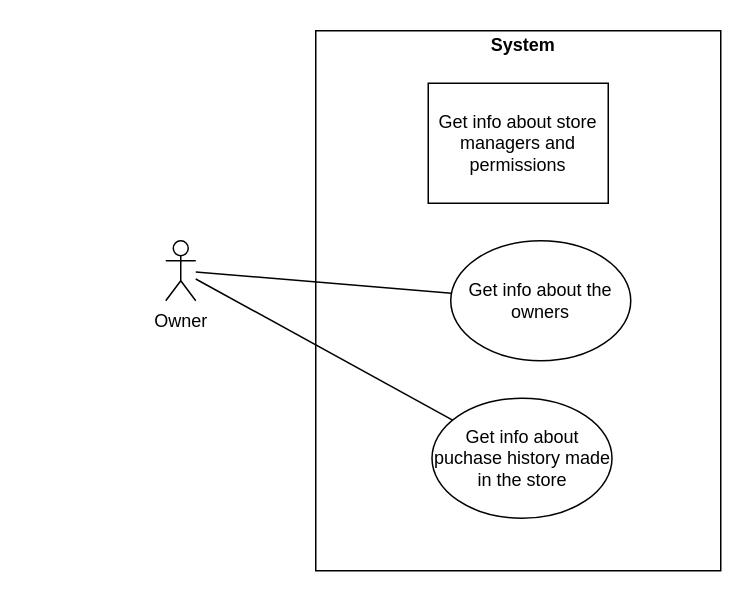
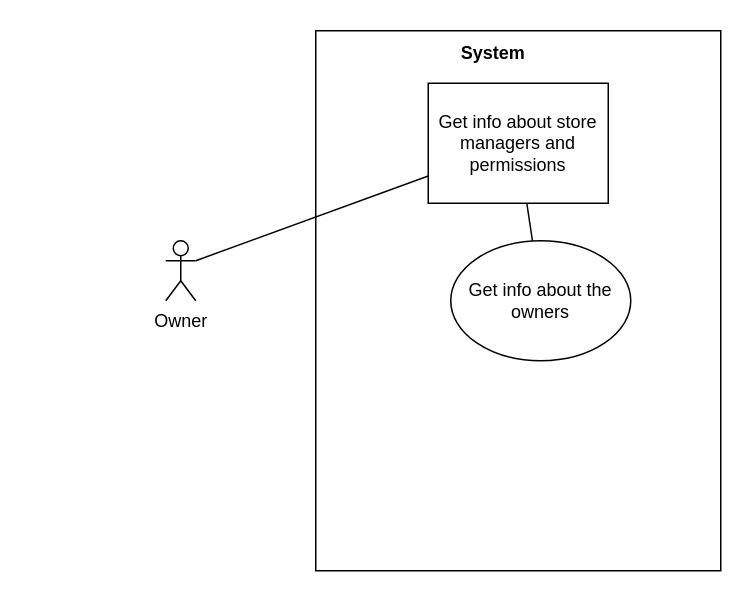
node "System": moved (522, 46) -> (492, 53)
edge "Get info about store managers and permissions" -- "Owner": added
edge "Owner" -- "Get info about the owners": now "Get info about store managers and permissions" -- "Get info about the owners"
edge "Owner" -- "Get info about puchase history made in the store": removed
node "Get info about puchase history made in the store": removed
